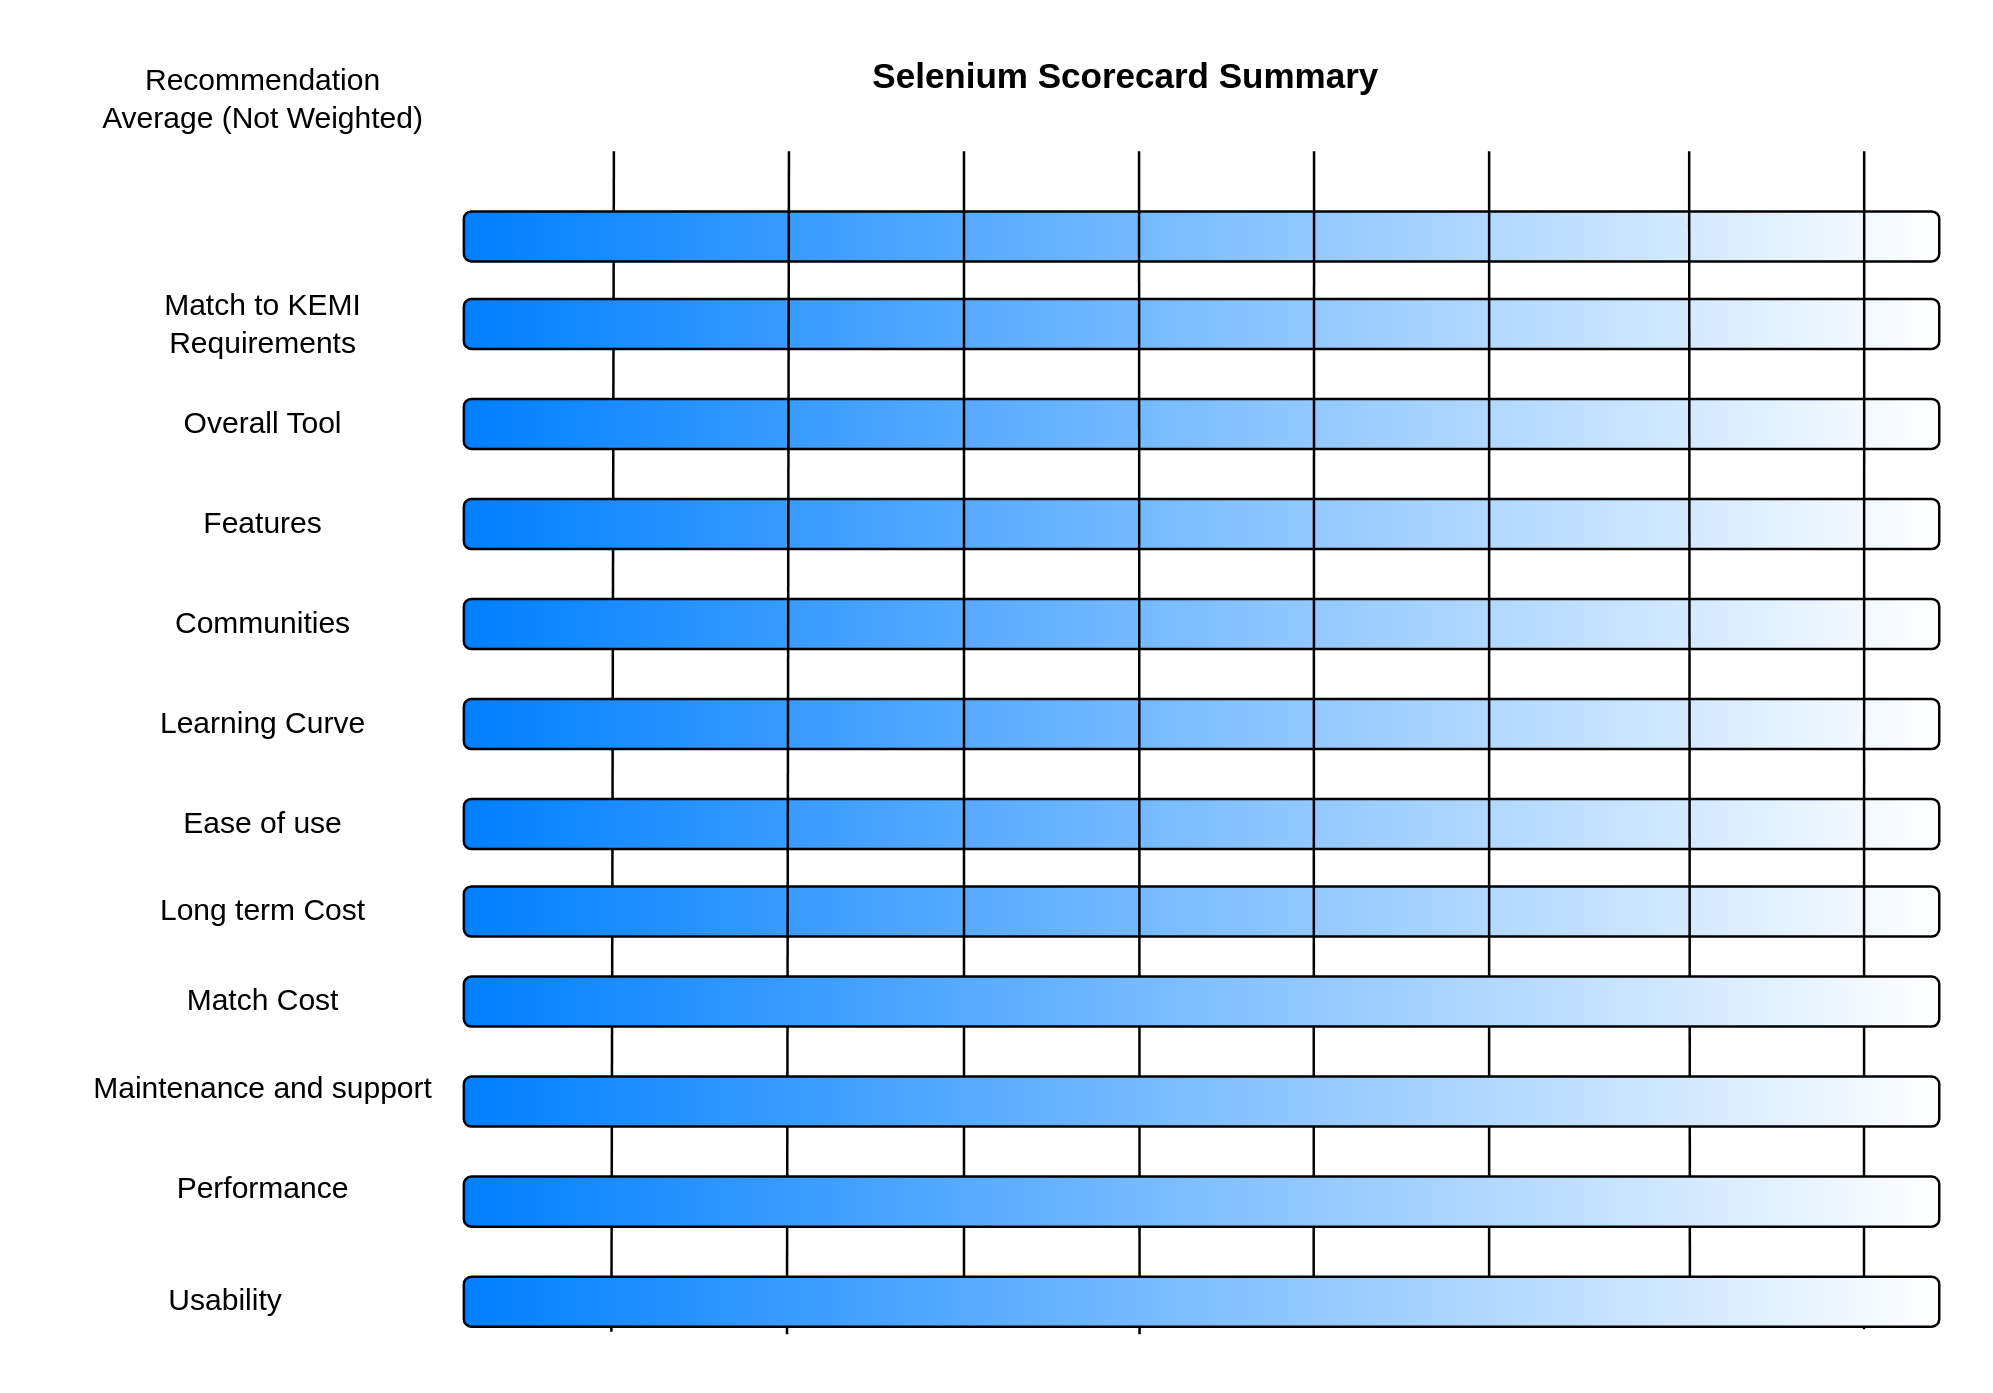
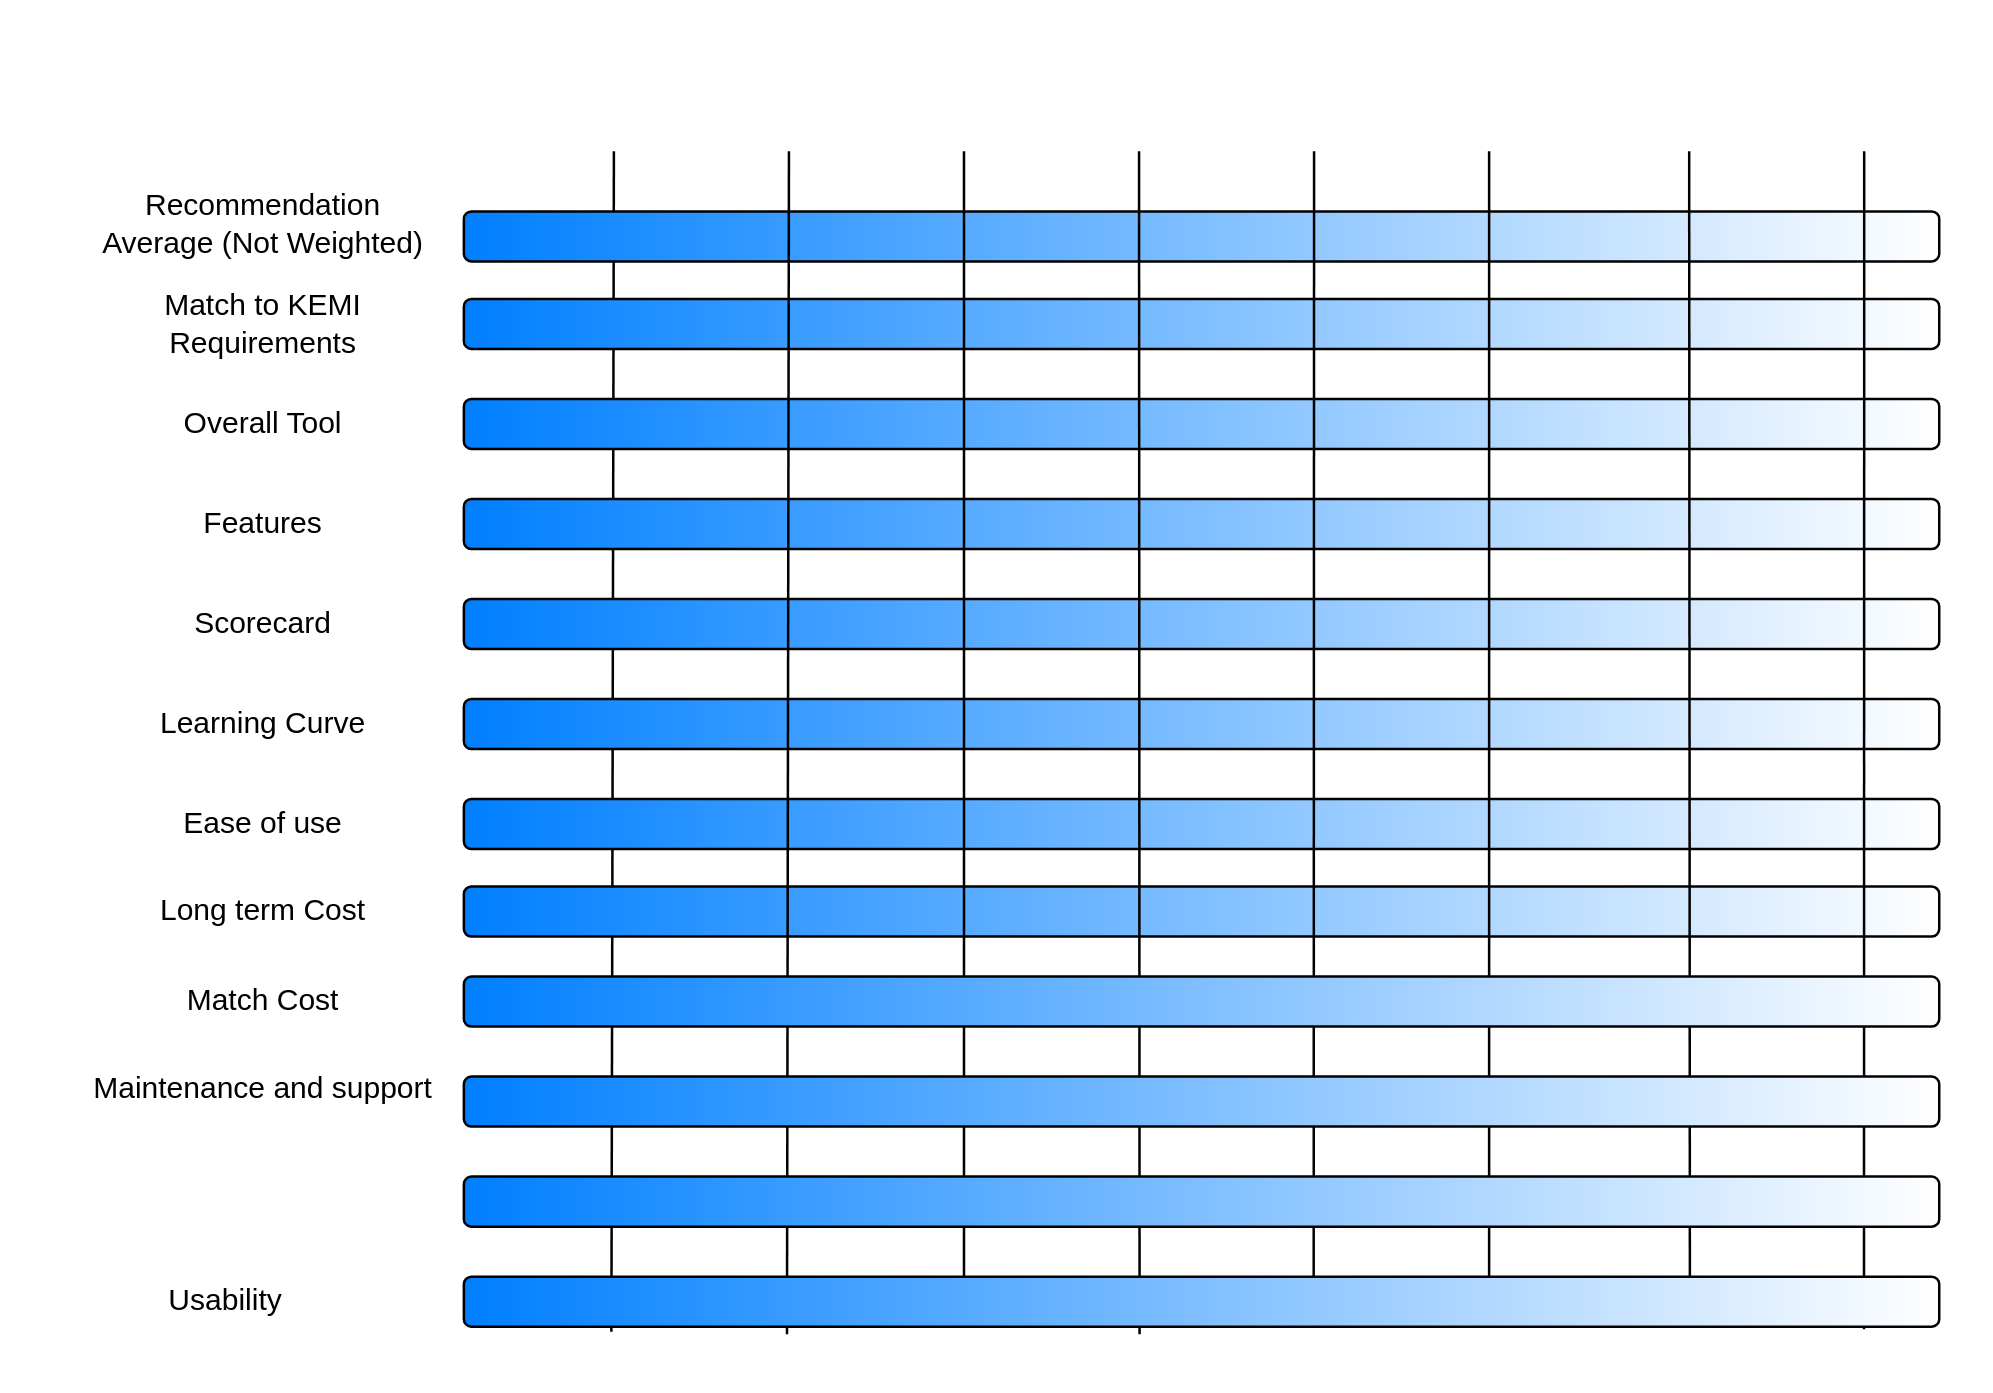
node "Selenium Scorecard Summary": removed
node "Recommendation Average (Not Weighted)": moved (264, 99) -> (264, 224)
node "Communities": label "Communities" -> "Scorecard"
node "Performance": removed
